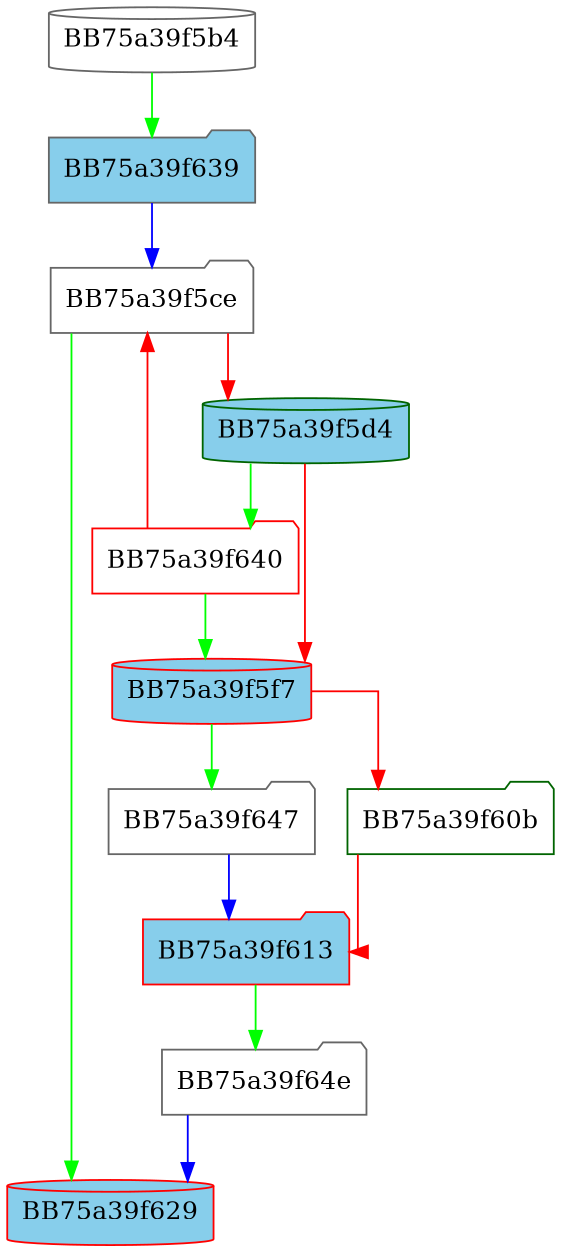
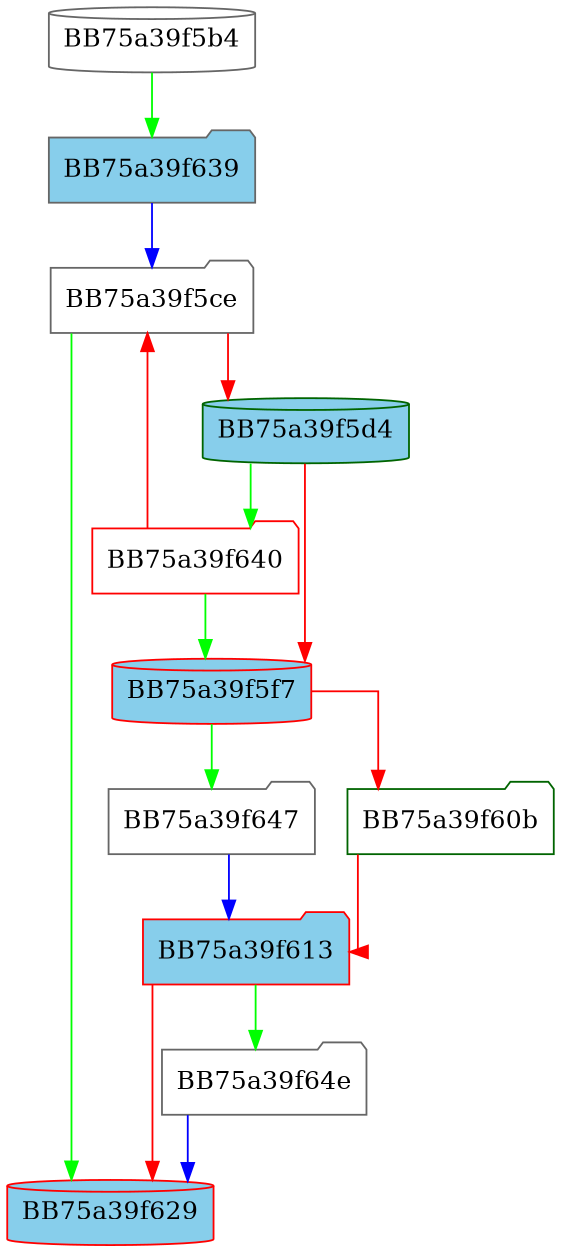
edge "BB75a39f613" -> "BB75a39f629": added
